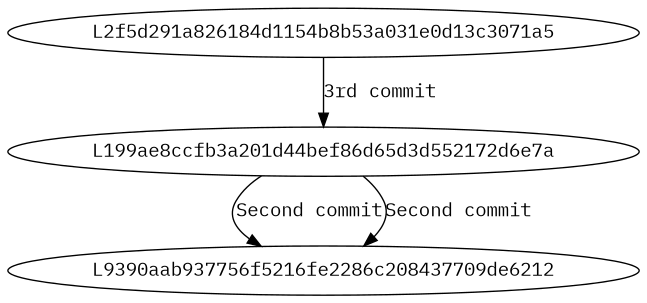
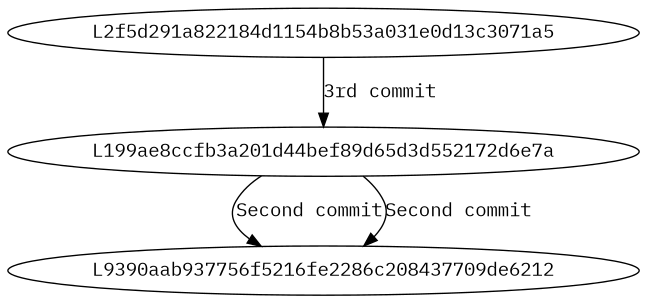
node "L2f5d291a826184d1154b8b53a031e0d13c3071a5": label "L2f5d291a826184d1154b8b53a031e0d13c3071a5" -> "L2f5d291a822184d1154b8b53a031e0d13c3071a5"
node "L199ae8ccfb3a201d44bef86d65d3d552172d6e7a": label "L199ae8ccfb3a201d44bef86d65d3d552172d6e7a" -> "L199ae8ccfb3a201d44bef89d65d3d552172d6e7a"
